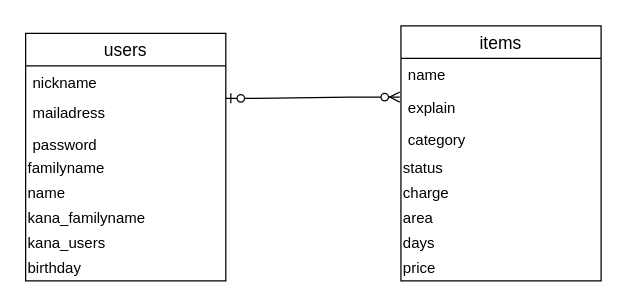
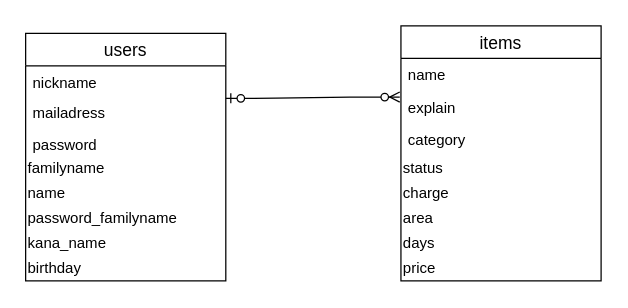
node "kana_familyname": label "kana_familyname" -> "password_familyname"
node "kana_users": label "kana_users" -> "kana_name"
